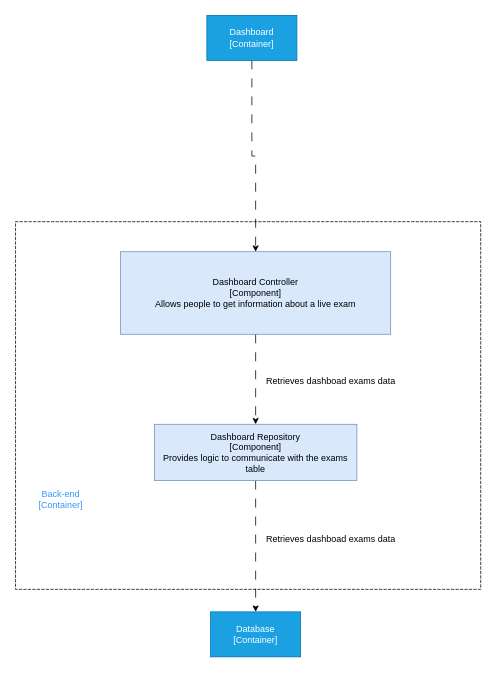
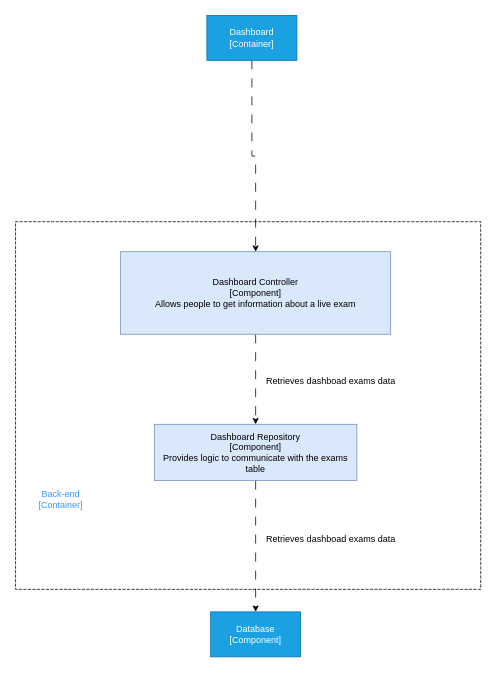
node "Database [Container]": label "Database [Container]" -> "Database [Component]"
